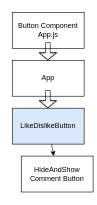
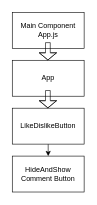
node "Button Component App.js": label "Button Component App.js" -> "Main Component App.js"
node "LikeDislikeButton": fillcolor #dae8fc -> #ffffff
node "HideAndShow Comment Button": moved (57, 174) -> (48, 174)
